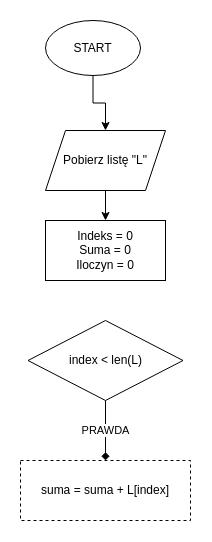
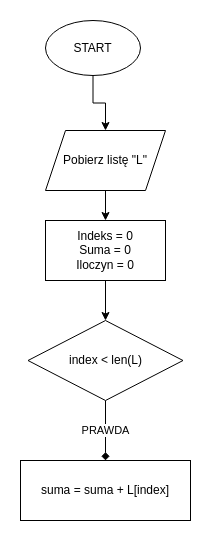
edge "Indeks = 0 Suma = 0 Iloczyn = 0" -> "index < len(L)": added
node "suma = suma + L[index]": style dashed -> solid
